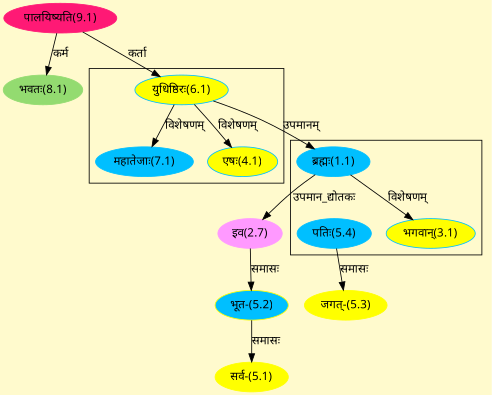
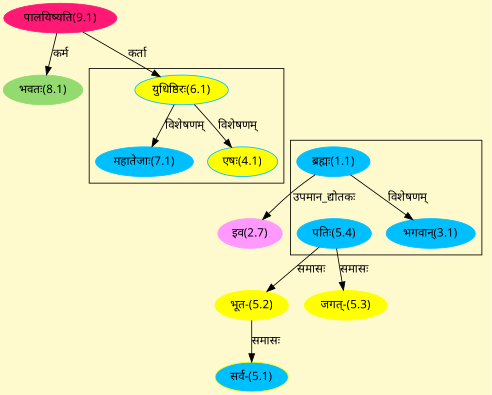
edge "युधिष्ठिरः(6.1)" -> "ब्रह्मः(1.1)": removed, label "उपमानम्"
node "भगवान्(3.1)": fillcolor #ffff00 -> #00bfff
edge "इव(2.7)" -> "भूत-(5.2)": now "पतिः(5.4)" -> "भूत-(5.2)"
node "भूत-(5.2)": fillcolor #00bfff -> #ffff00
node "सर्व-(5.1)": fillcolor #ffff00 -> #00bfff
